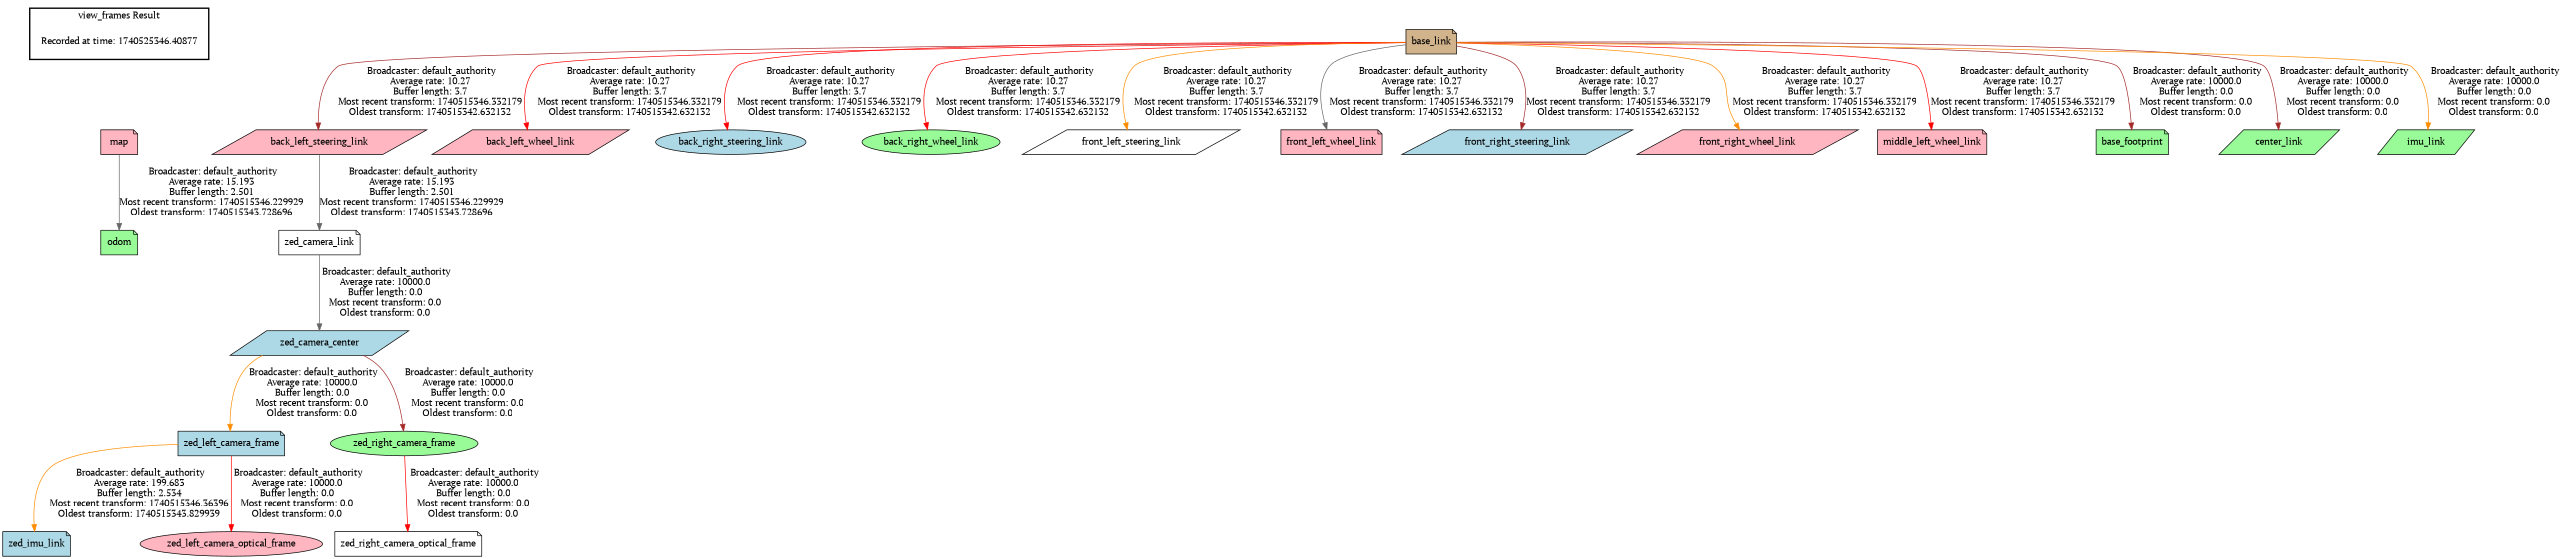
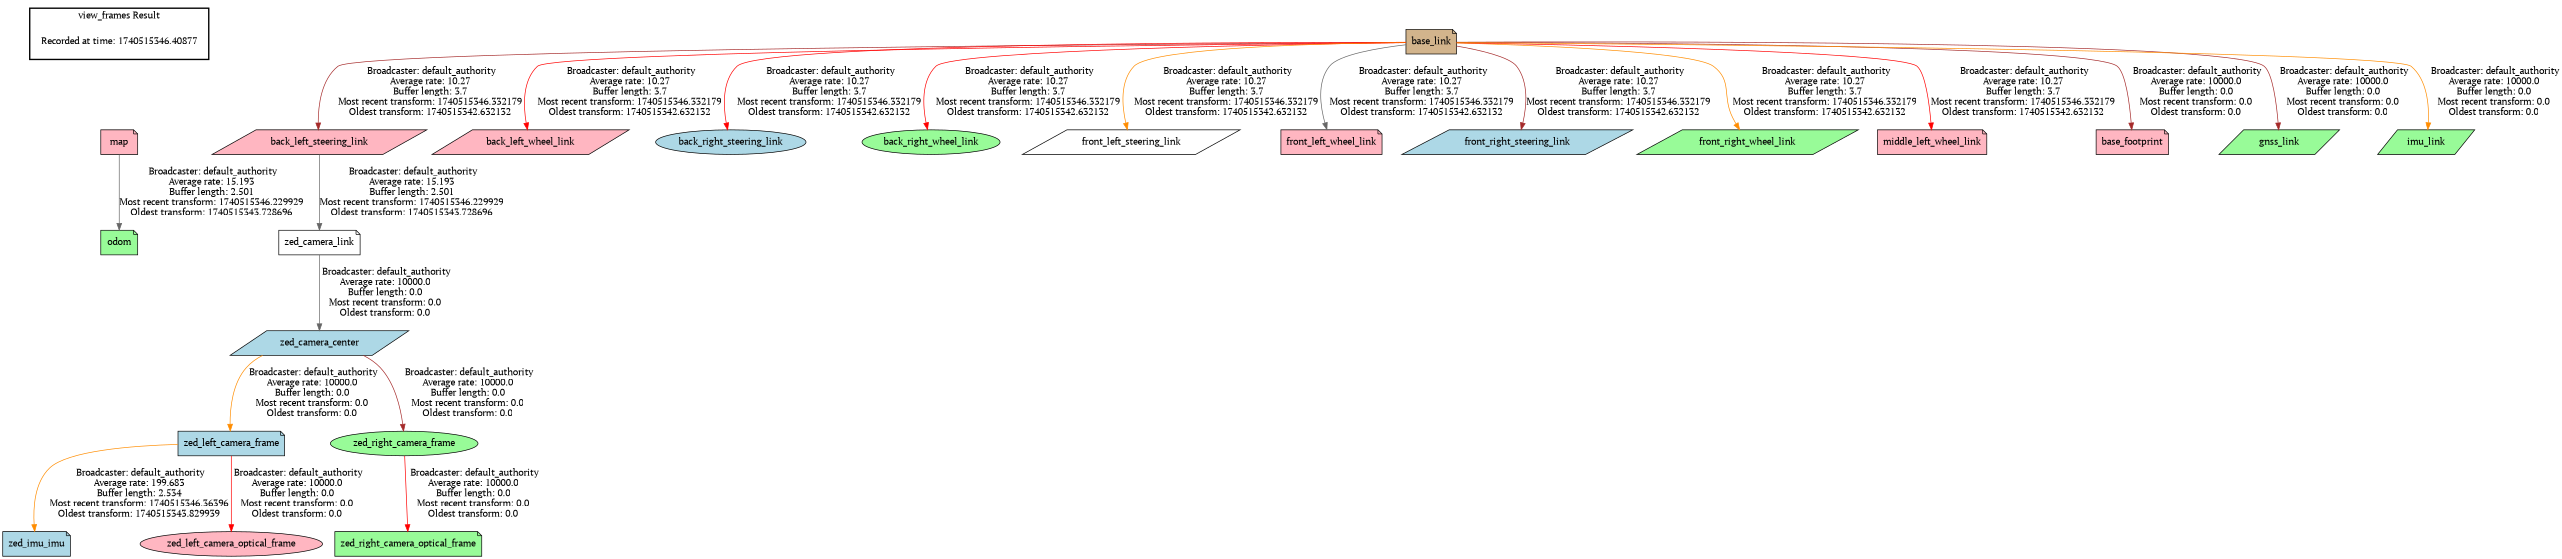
node "Recorded at time: 1740525346.40877": label "Recorded at time: 1740525346.40877" -> "Recorded at time: 1740515346.40877"
node "front_right_wheel_link": fillcolor lightpink -> palegreen
node "base_footprint": fillcolor palegreen -> lightpink
node "center_link": label "center_link" -> "gnss_link"
node "zed_imu_link": label "zed_imu_link" -> "zed_imu_imu"
node "zed_right_camera_optical_frame": fillcolor white -> palegreen
